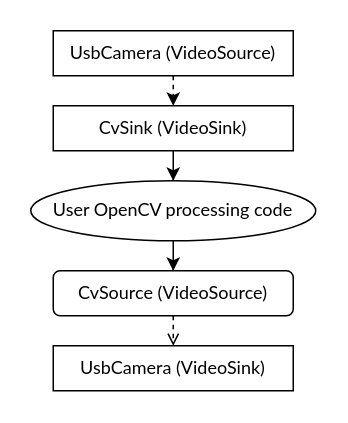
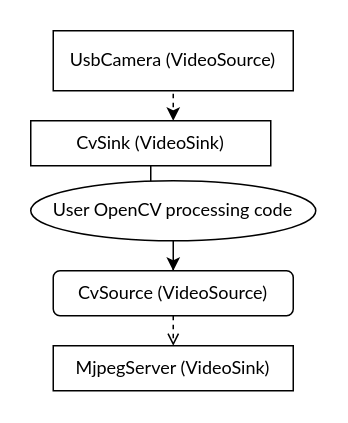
node "UsbCamera (VideoSource)": size 240x45 -> 240x60
node "CvSink (VideoSink)": moved (173, 128) -> (151, 143)
node "UsbCamera (VideoSink)": label "UsbCamera (VideoSink)" -> "MjpegServer (VideoSink)"
